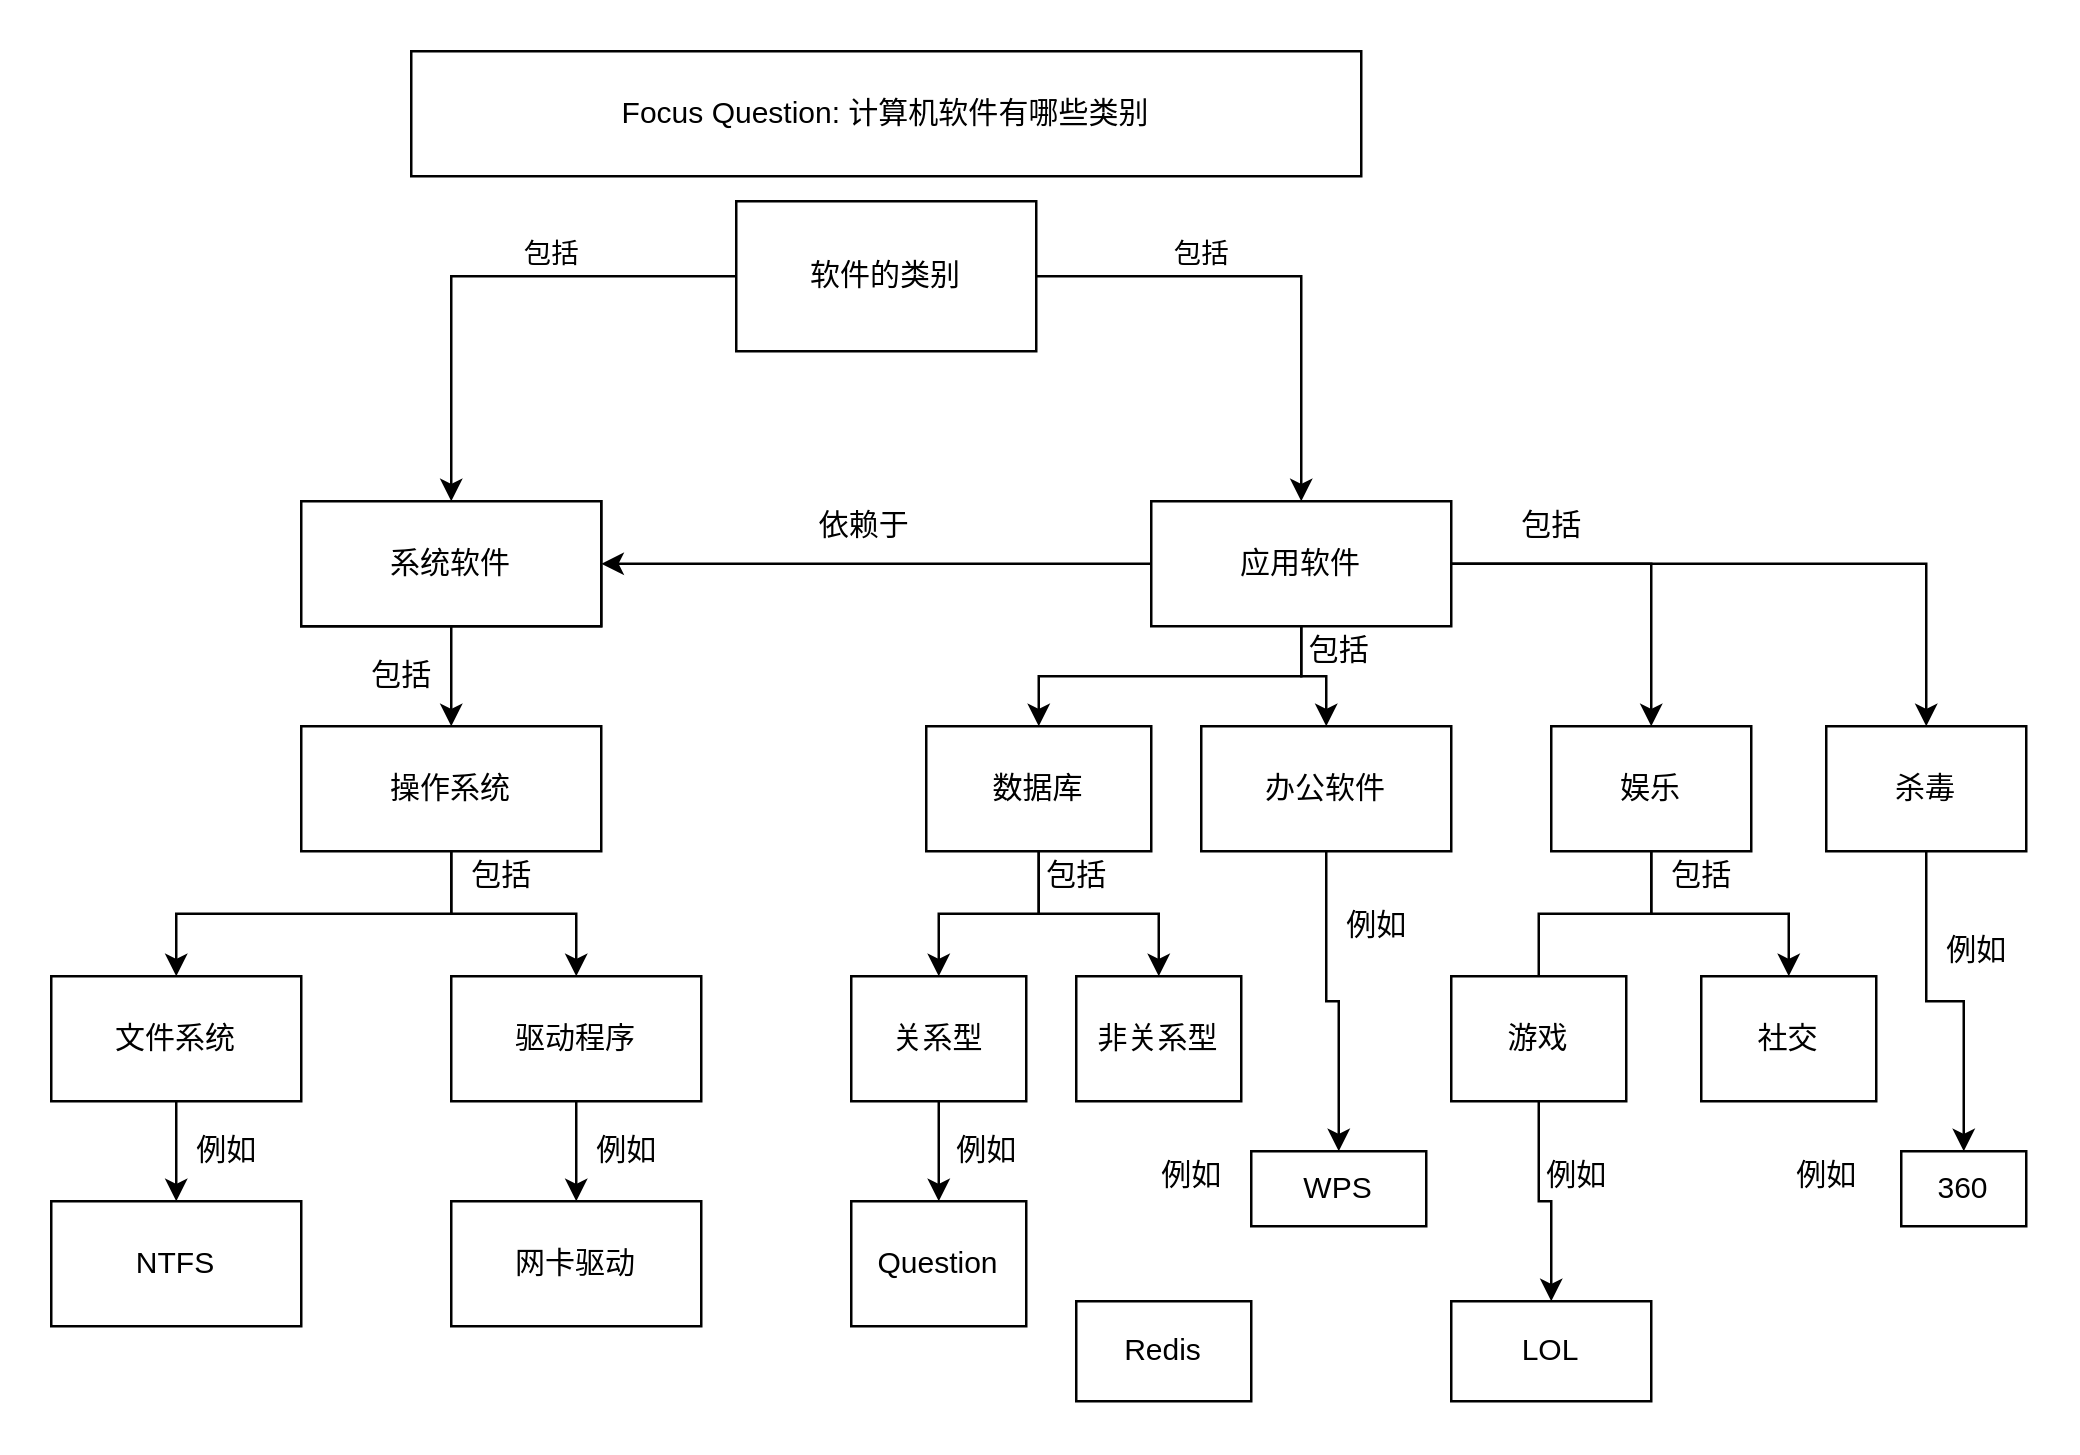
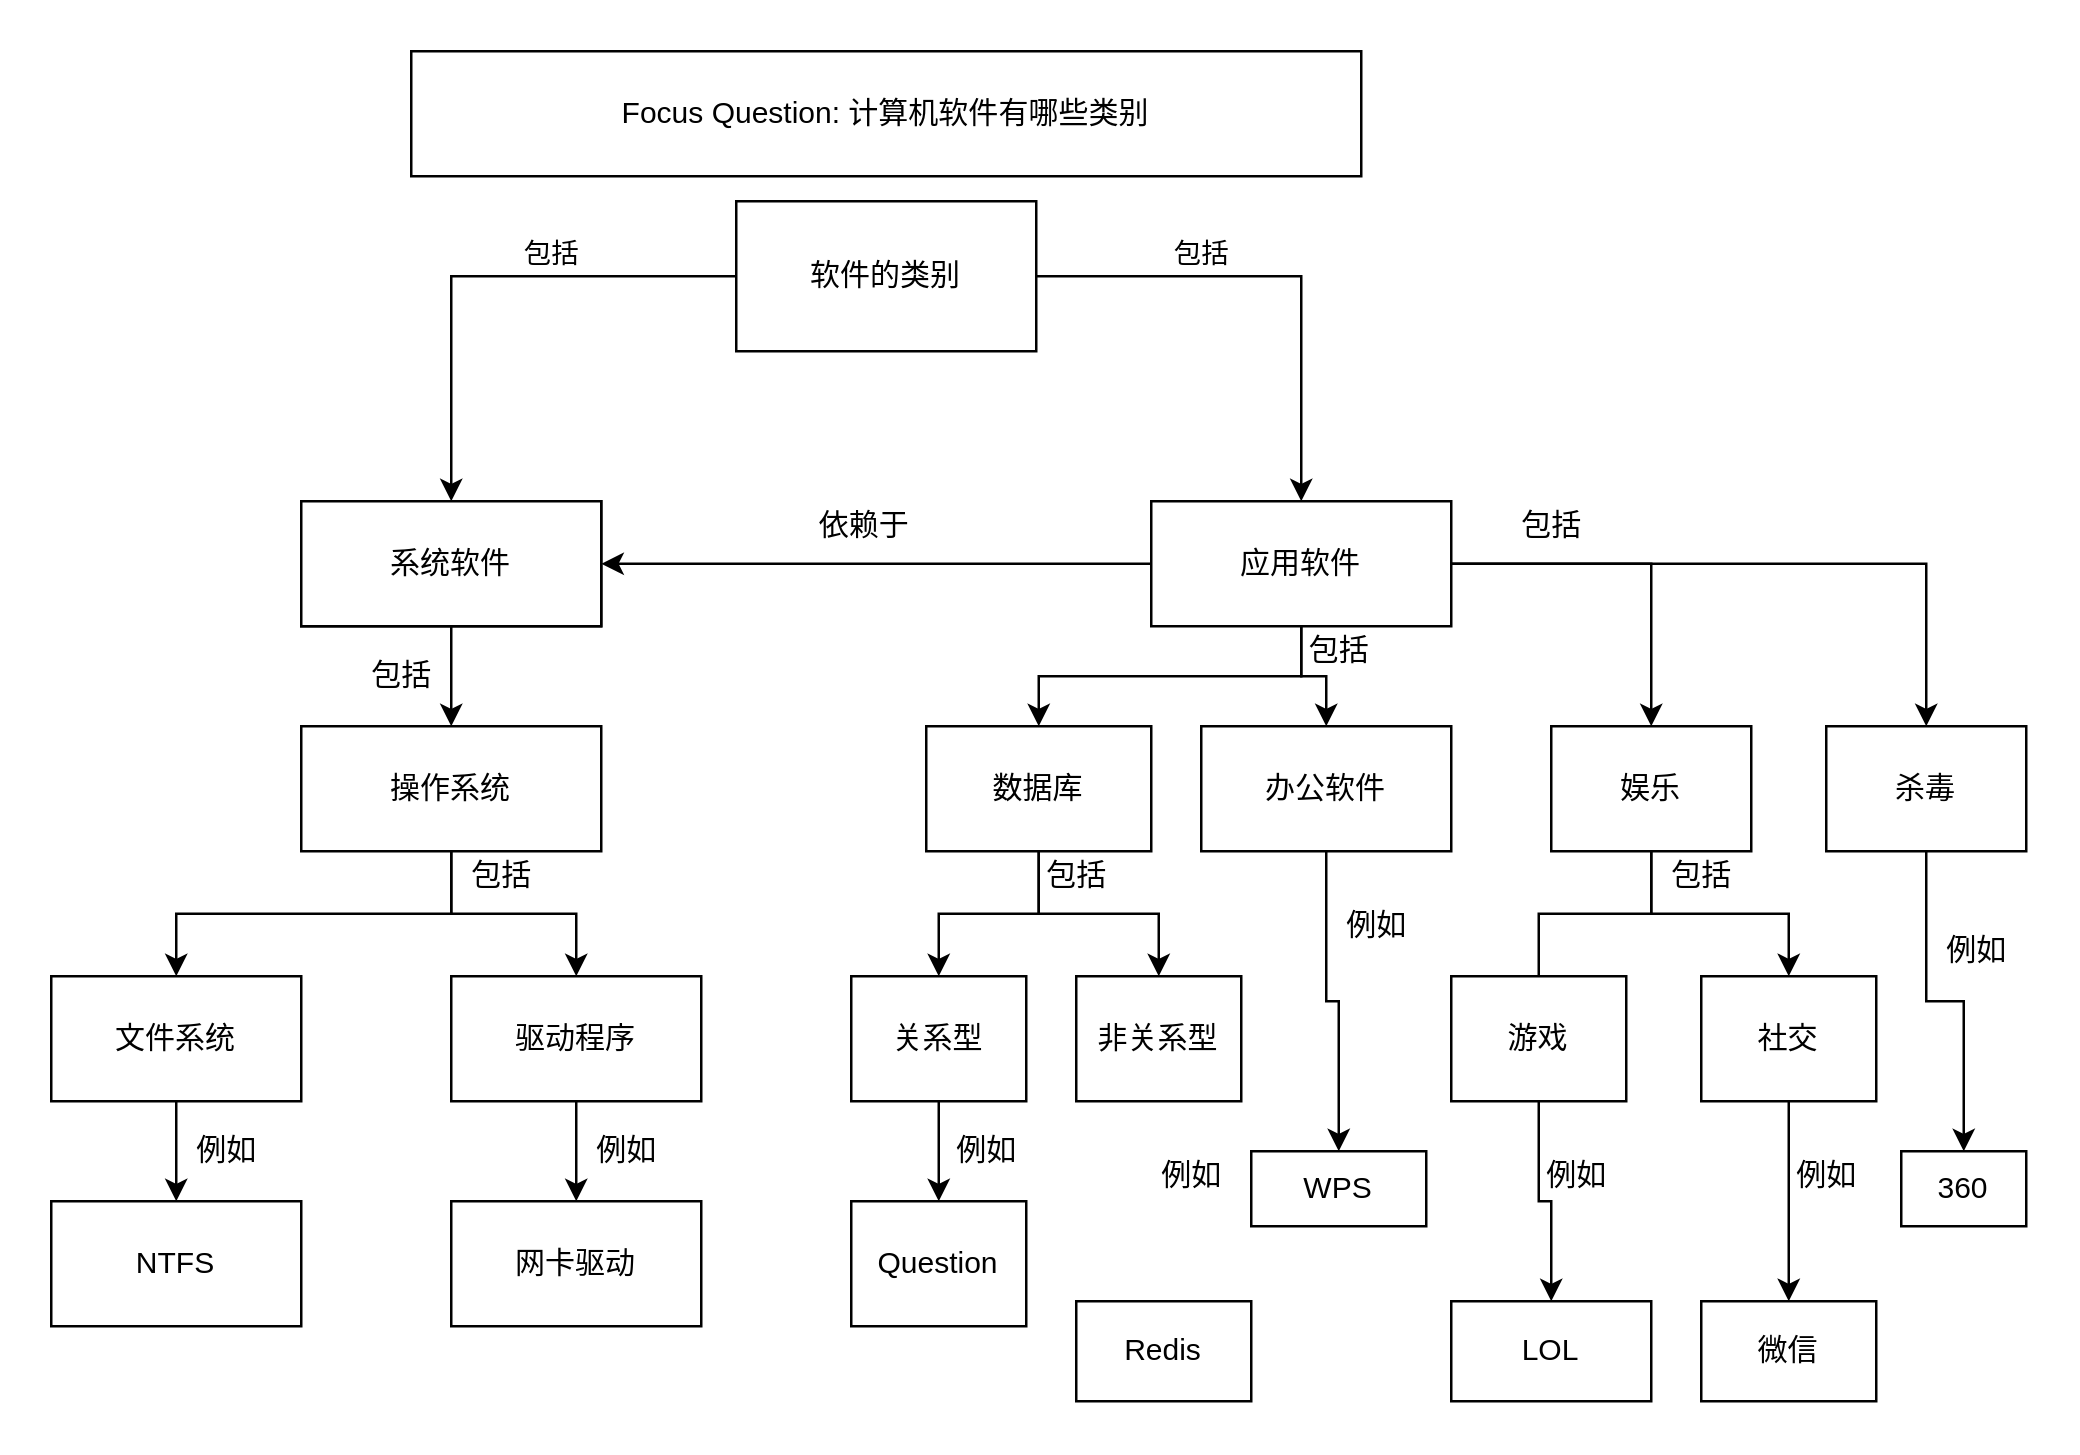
edge "社交" -> "微信": added
node "微信": added
